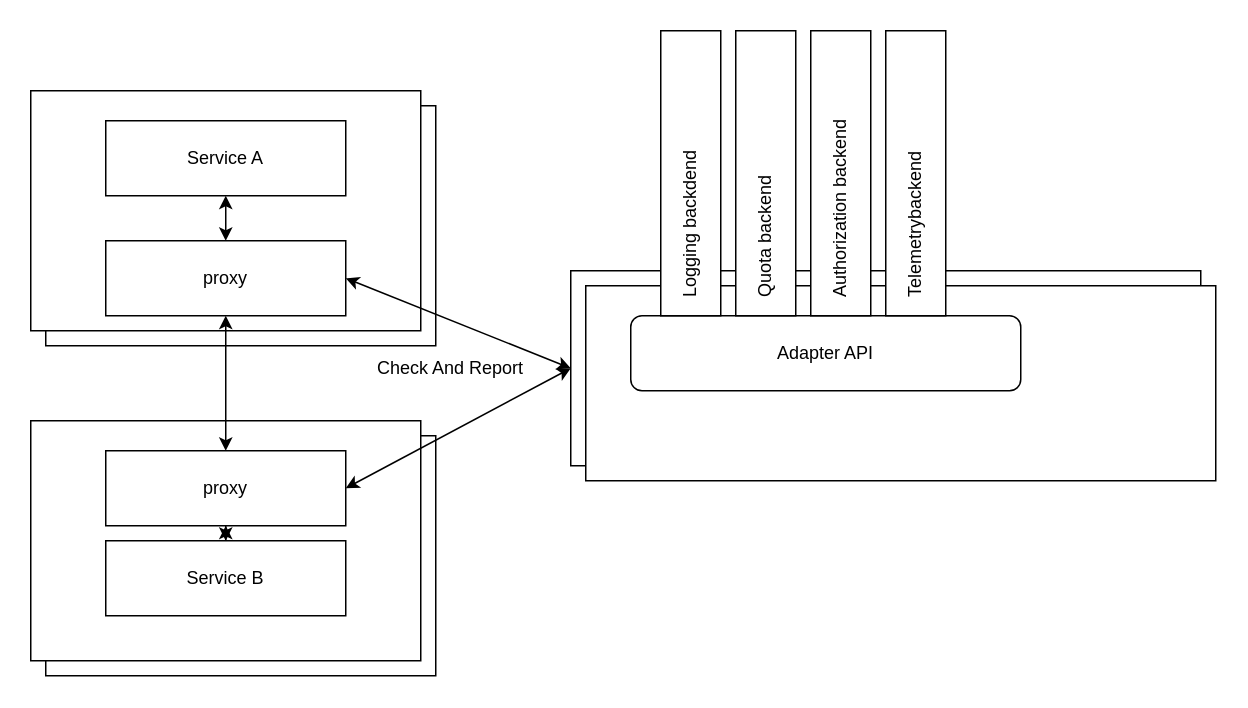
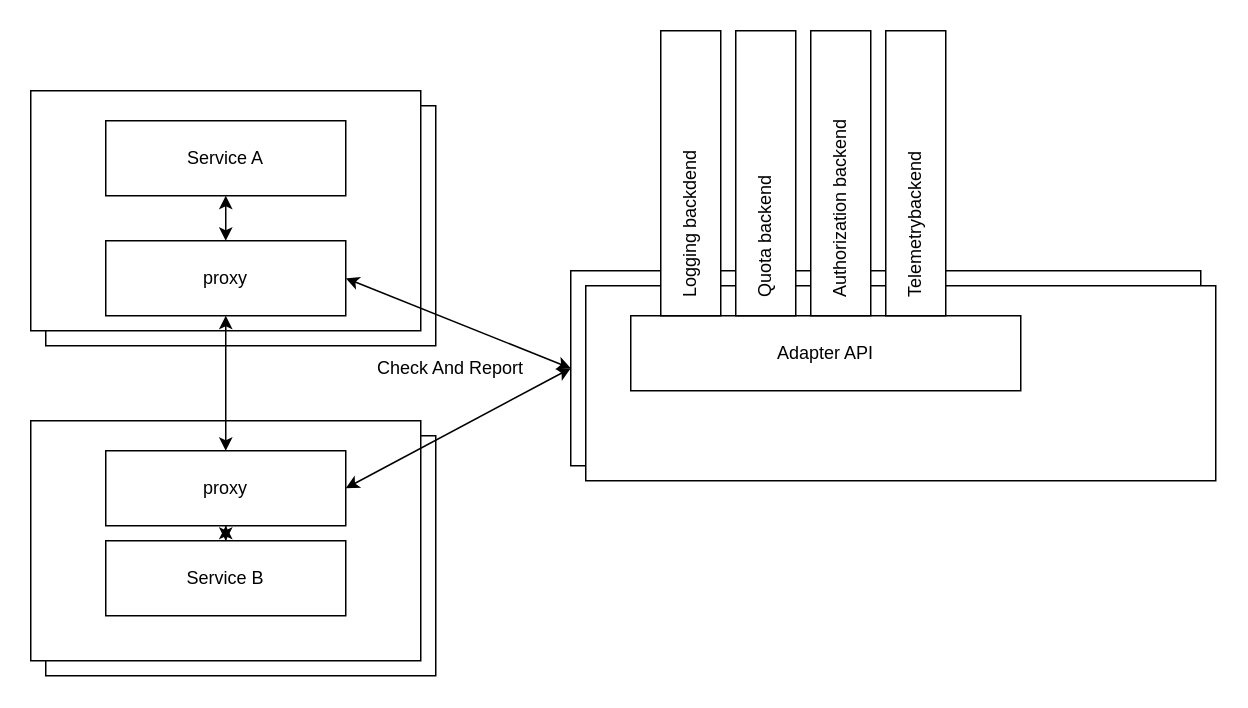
node "Adapter API": shape rounded rectangle -> rectangle
